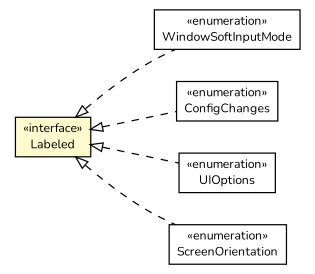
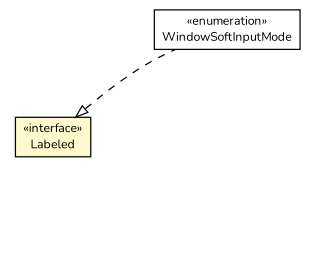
node "ConfigChanges": removed
node "UIOptions": removed
node "ScreenOrientation": removed
